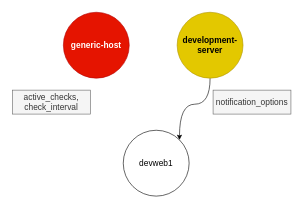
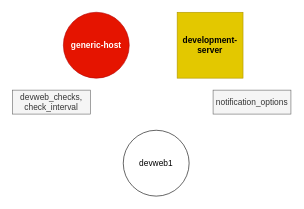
node "development-server": shape ellipse -> rectangle
node "active_checks, check_interval": label "active_checks, check_interval" -> "devweb_checks, check_interval"
edge "development-server" -> "devweb1": removed
